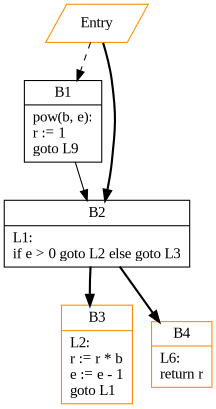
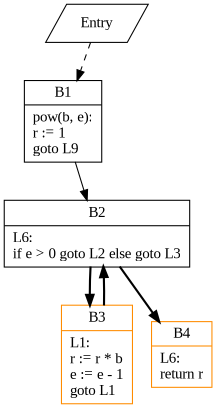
node "Entry": color darkorange -> black
edge "Entry" -> "B2": now "B3" -> "B2"
node "B2": text "L1:" -> "L6:"
node "B3": text "L2:" -> "L1:"
